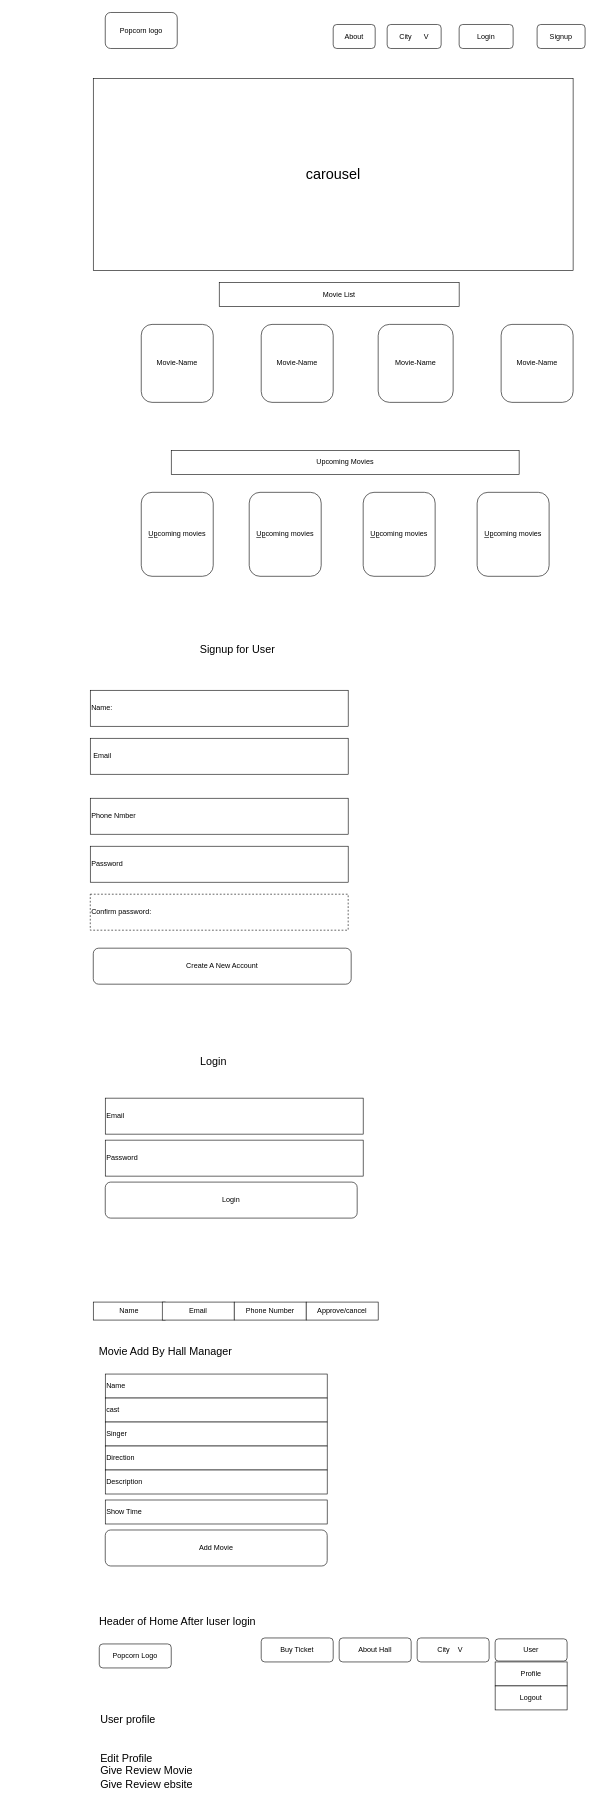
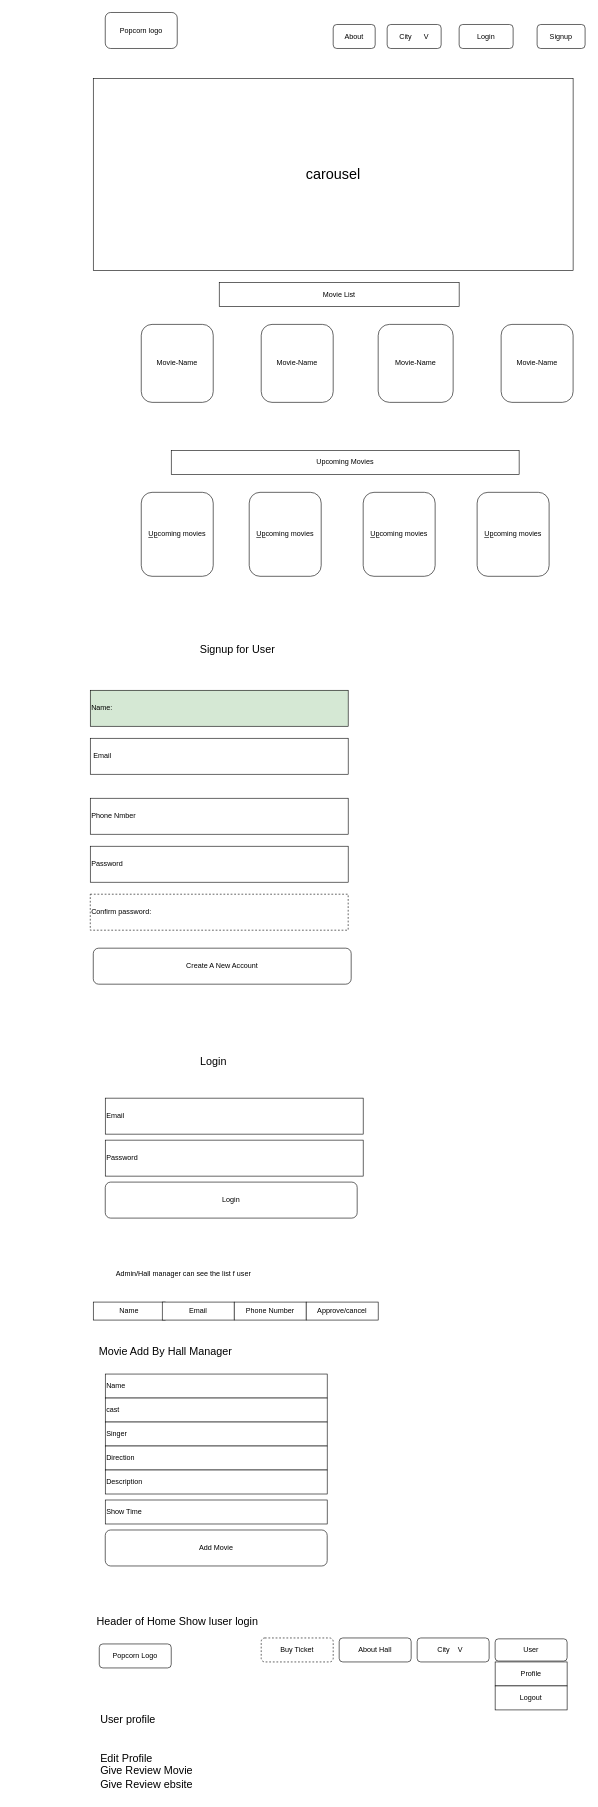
node "Name:": fillcolor #ffffff -> #d5e8d4
node "Admin/Hall manager can see the list f user": added
node "Header of Home After luser login": label "Header of Home After luser login" -> "Header of Home Show luser login"
node "Buy Ticket": style solid -> dashed
